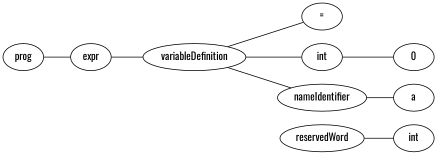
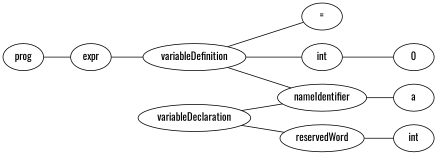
node "variableDeclaration": added
